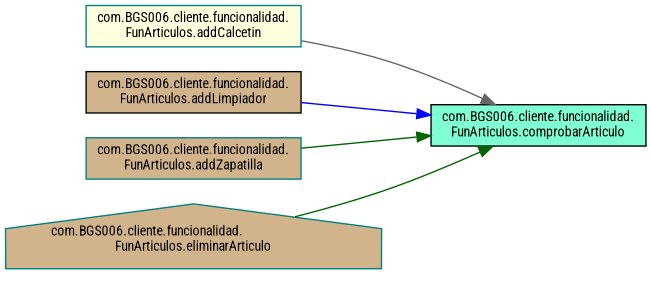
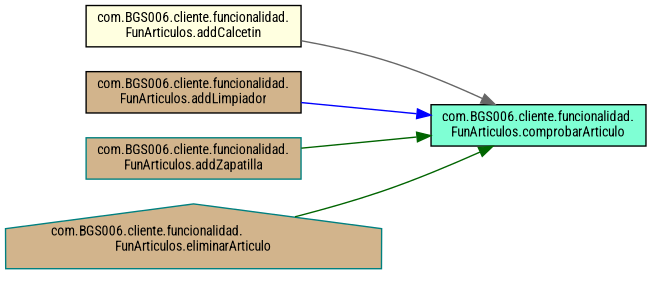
node "com.BGS006.cliente.funcionalidad. FunArticulos.addCalcetin": color teal -> black
